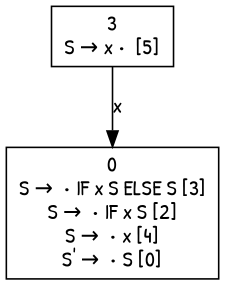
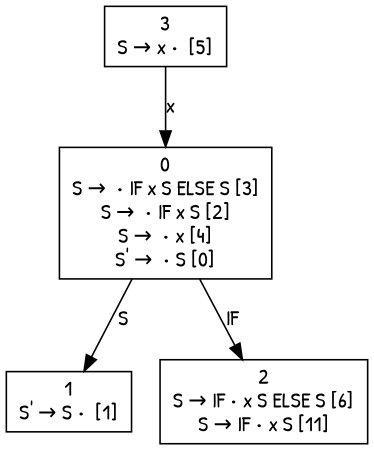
node "1": added
node "2": added
